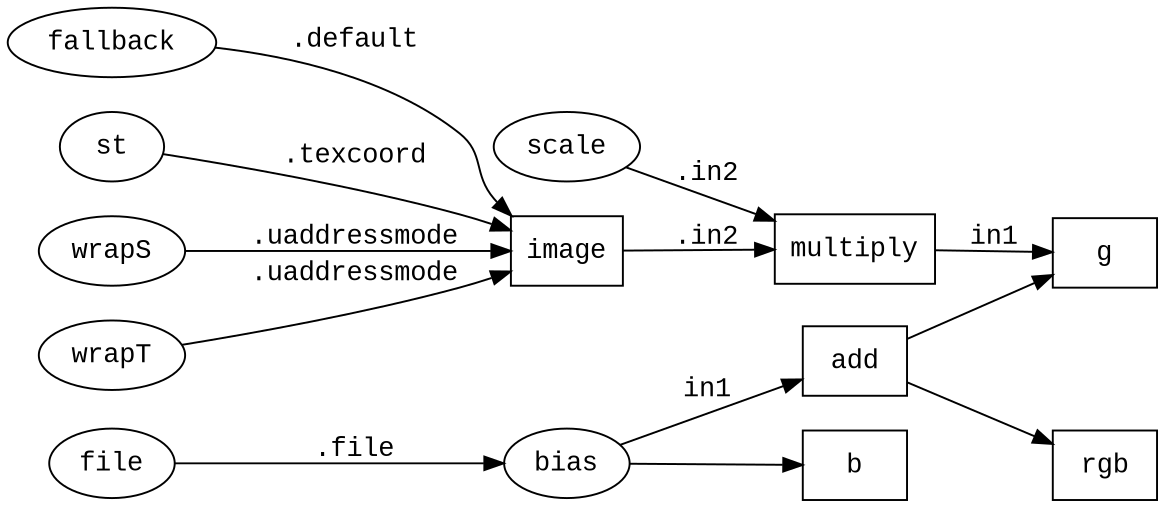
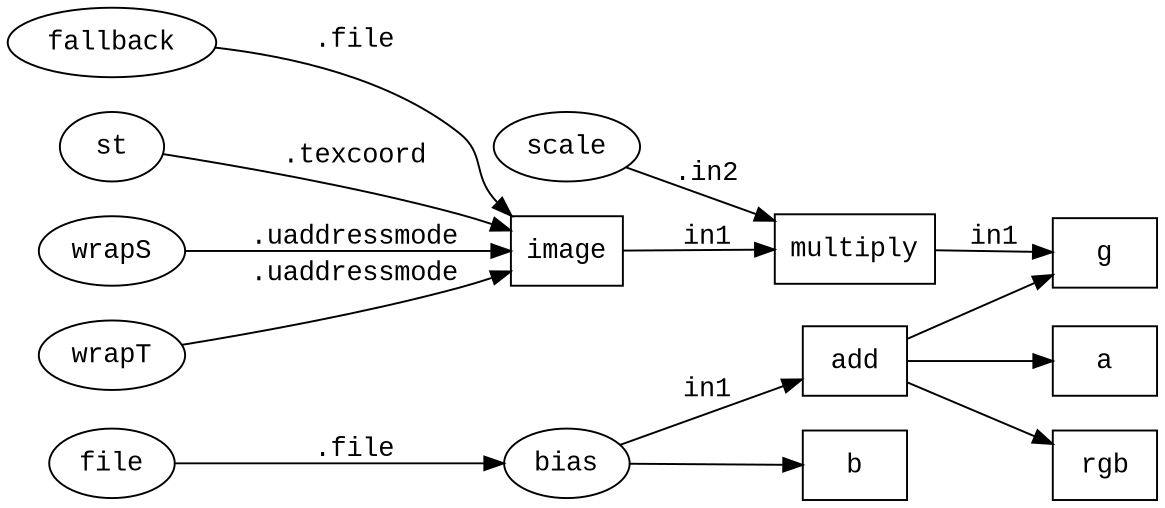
edge "fallback" -> "image": label ".default" -> ".file"
edge "image" -> "multiply": label ".in2" -> "in1"
node "a": added
